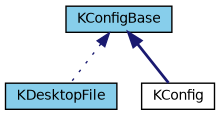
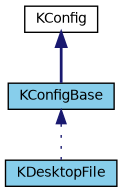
edge "KConfig" -> "KConfigBase": reversed
